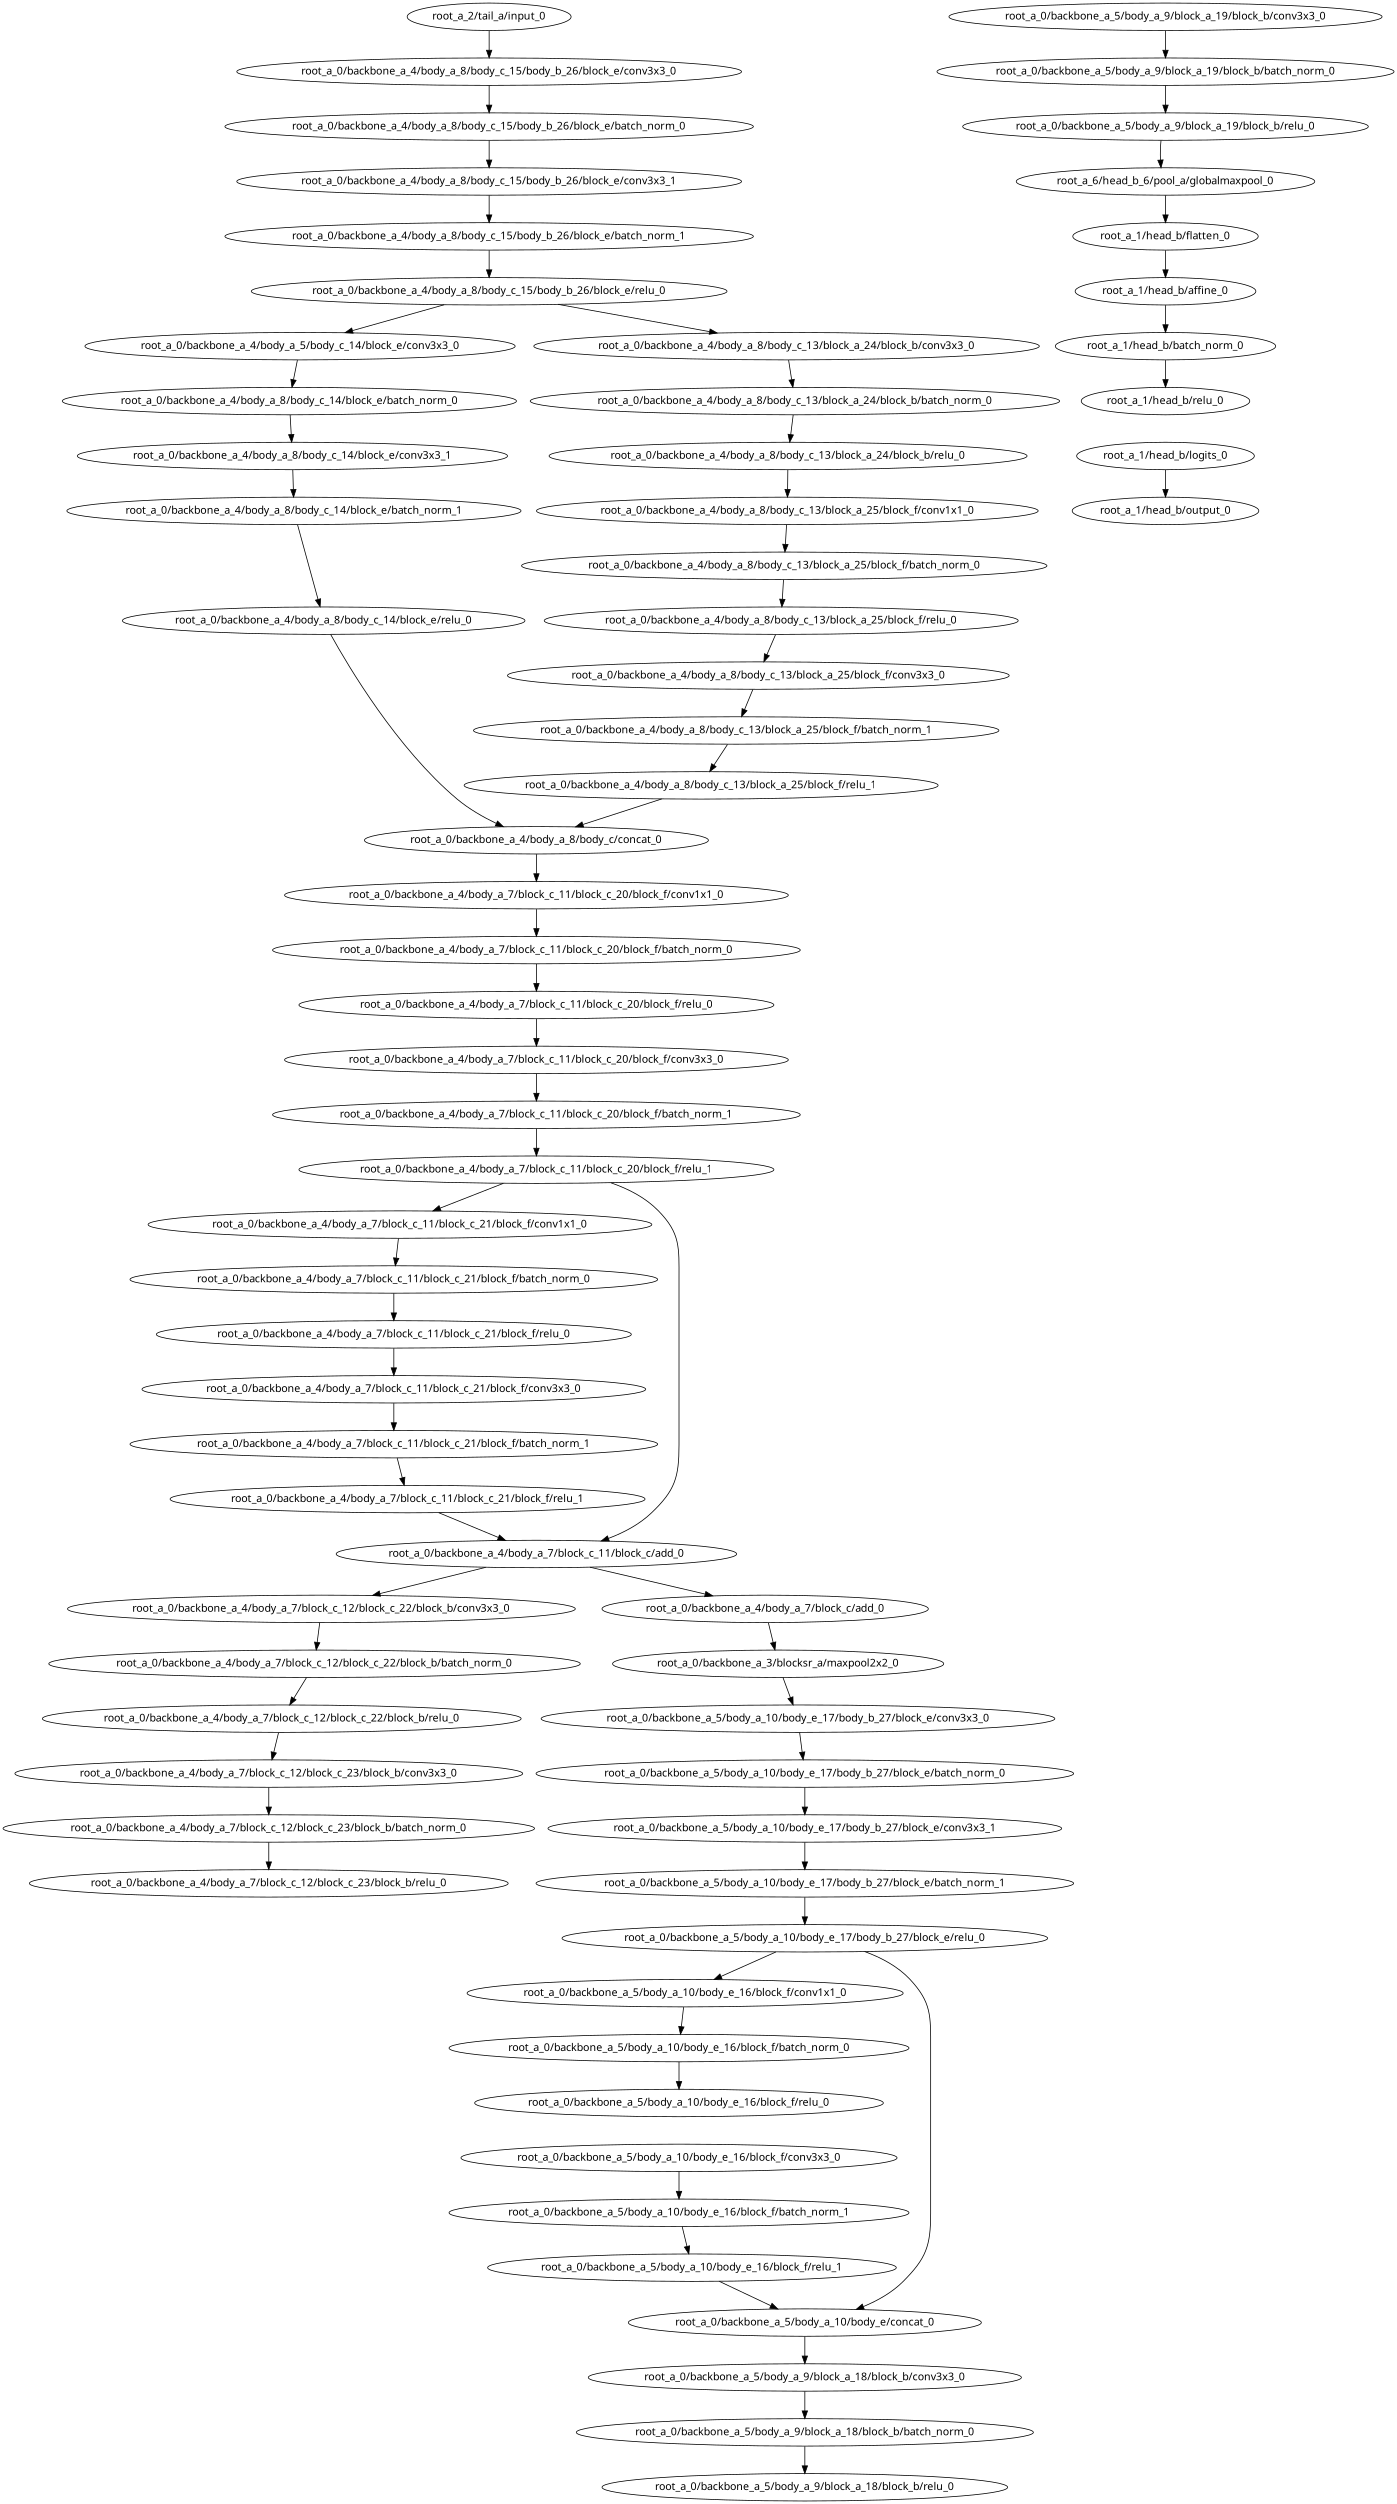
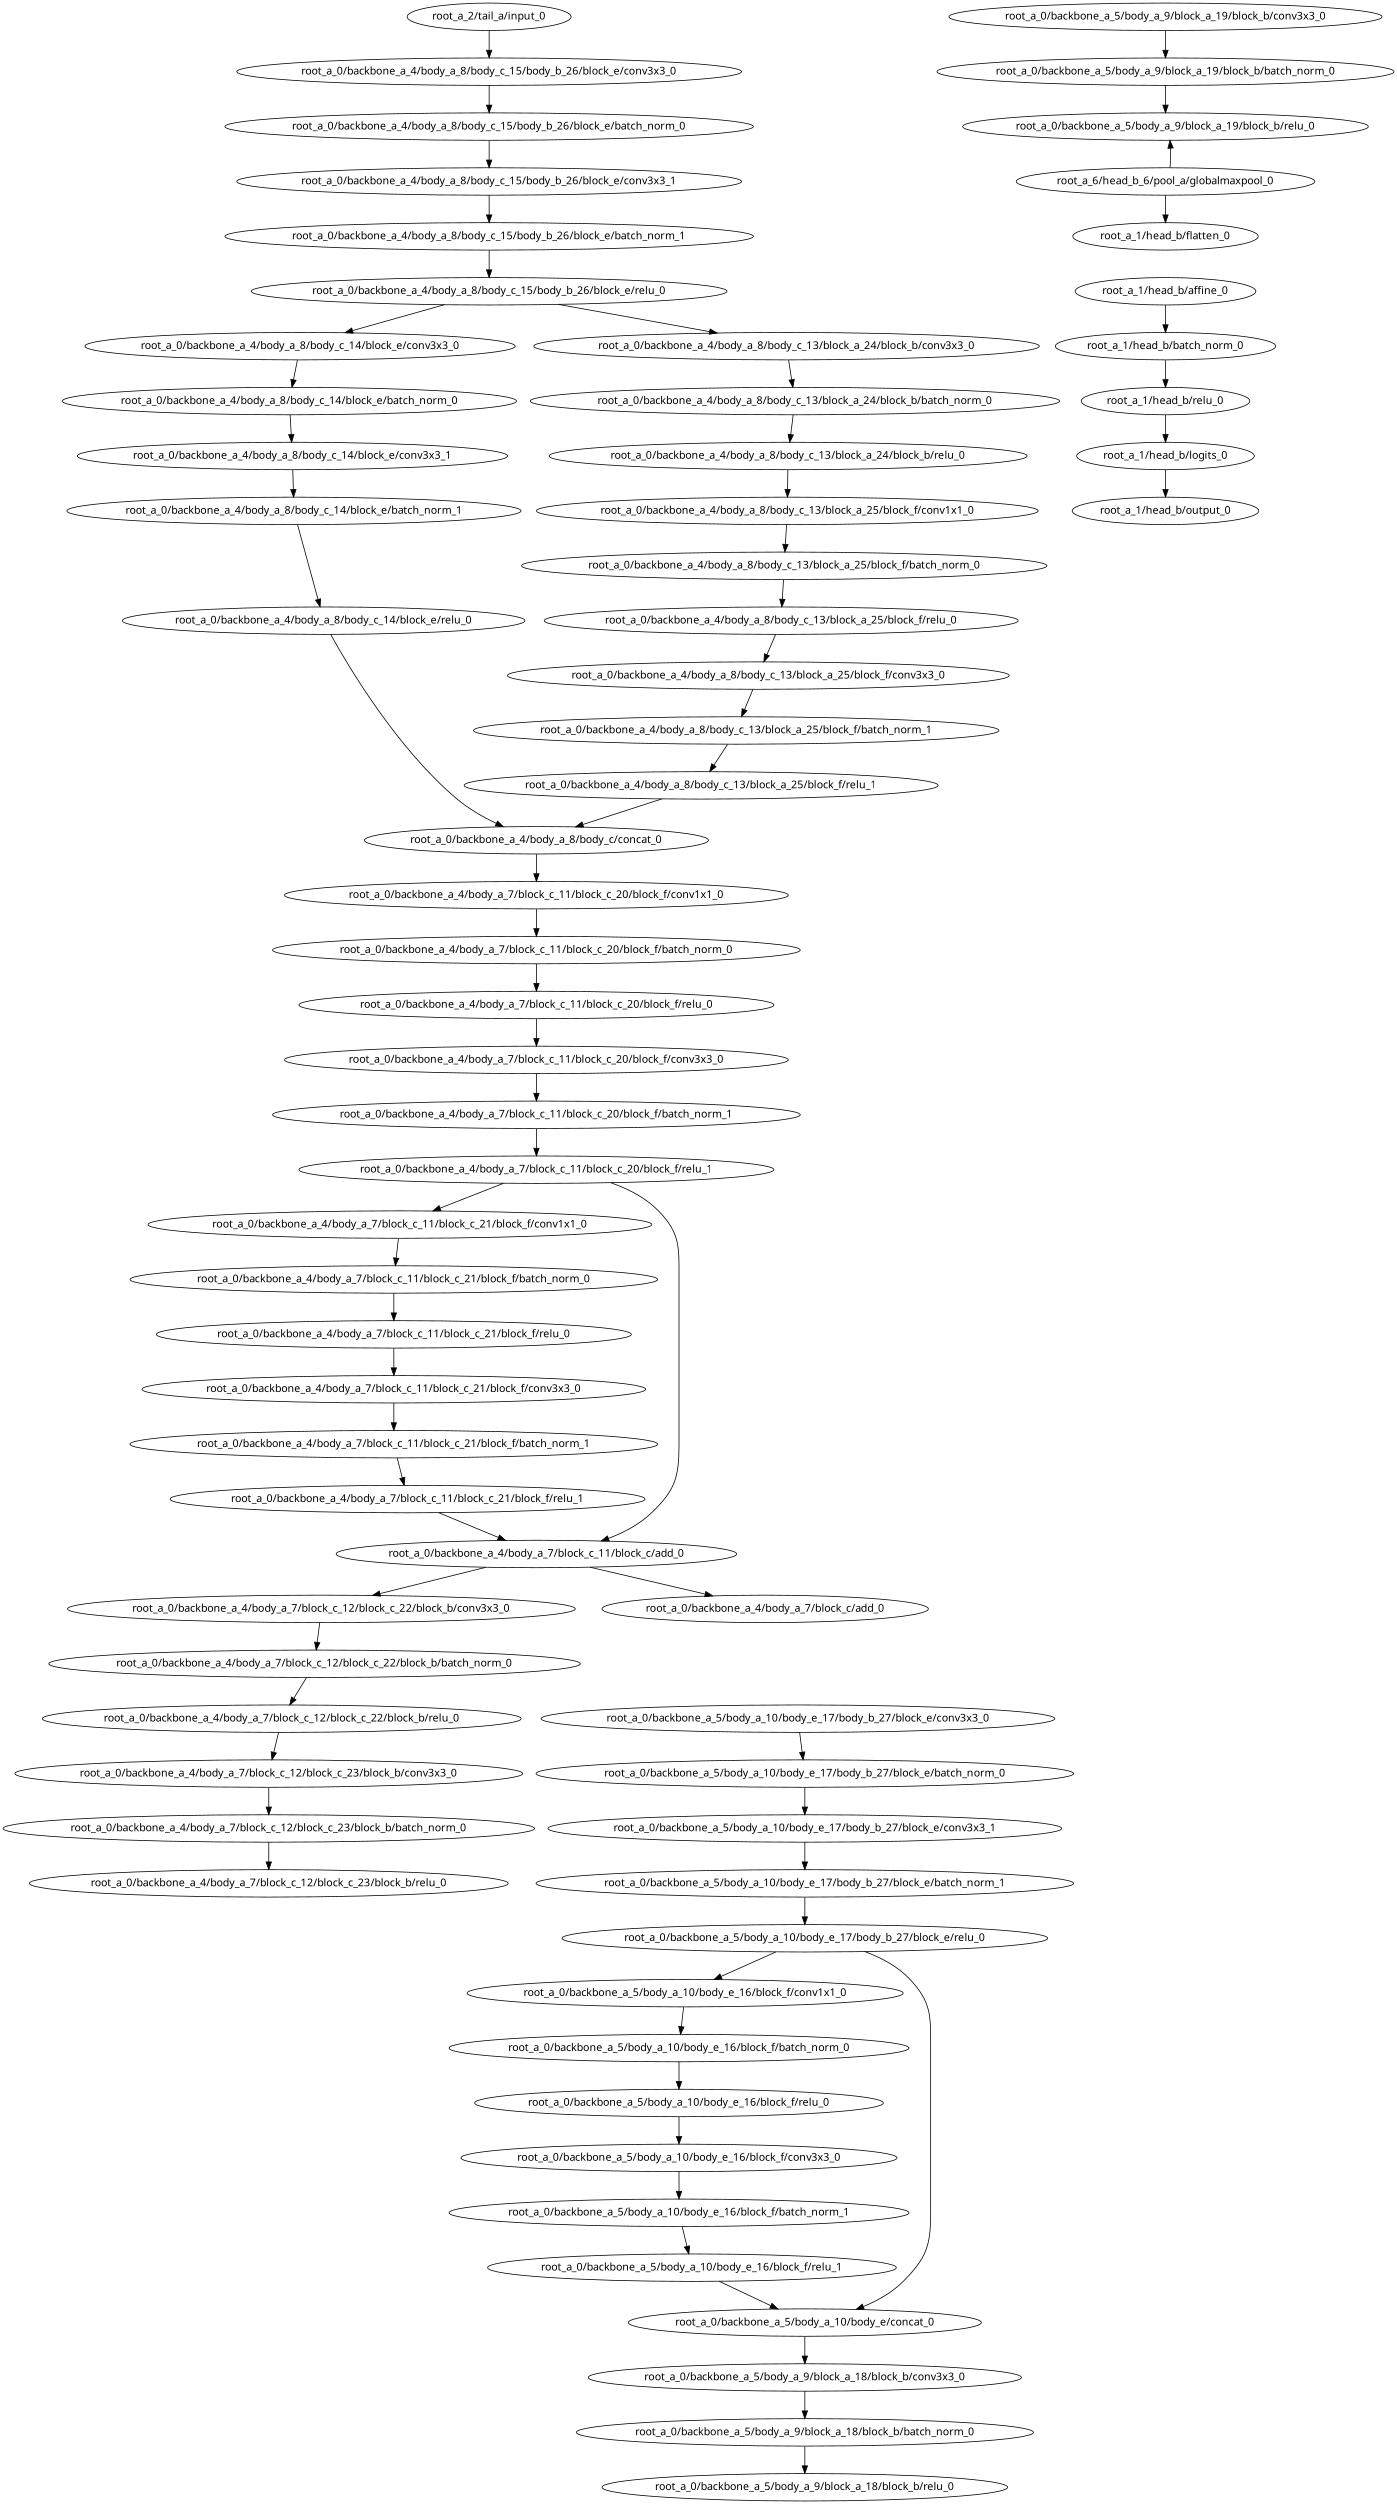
edge "root_a_0/backbone_a_5/body_a_9/block_a_19/block_b/relu_0" -> "root_a_6/head_b_6/pool_a/globalmaxpool_0": reversed
edge "root_a_1/head_b/flatten_0" -> "root_a_1/head_b/affine_0": removed
node "root_a_0/backbone_a_4/body_a_5/body_c_14/block_e/conv3x3_0": label "root_a_0/backbone_a_4/body_a_5/body_c_14/block_e/conv3x3_0" -> "root_a_0/backbone_a_4/body_a_8/body_c_14/block_e/conv3x3_0"
edge "root_a_1/head_b/relu_0" -> "root_a_1/head_b/logits_0": added
node "root_a_0/backbone_a_3/blocksr_a/maxpool2x2_0": removed
edge "root_a_0/backbone_a_5/body_a_10/body_e_16/block_f/relu_0" -> "root_a_0/backbone_a_5/body_a_10/body_e_16/block_f/conv3x3_0": added
